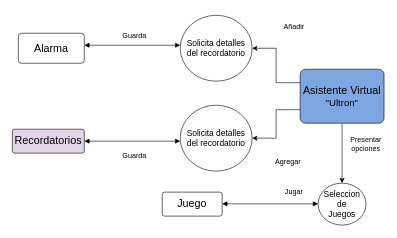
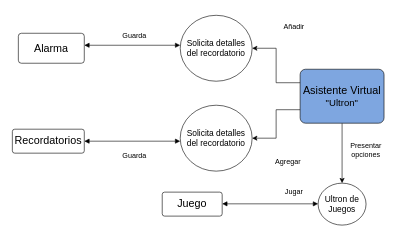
node "Recordatorios": fillcolor #e1d5e7 -> #ffffff
node "Presentar opciones": moved (366, 144) -> (366, 150)
node "Seleccion de Juegos": label "Seleccion de Juegos" -> "Ultron de Juegos"
